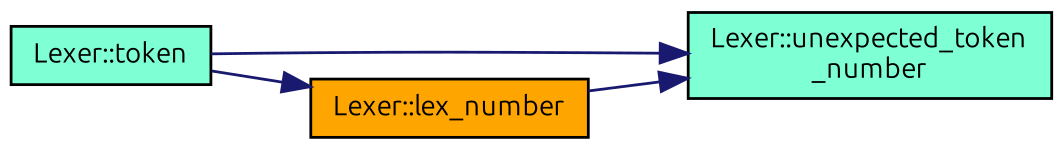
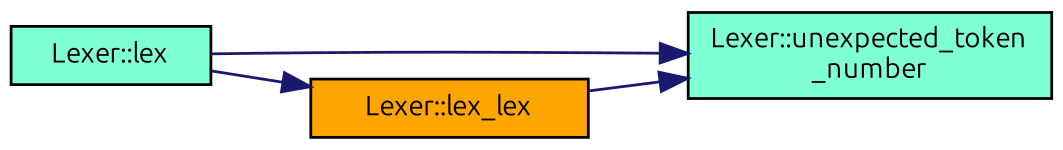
node "Lexer::token": label "Lexer::token" -> "Lexer::lex"
node "Lexer::lex_number": label "Lexer::lex_number" -> "Lexer::lex_lex"
